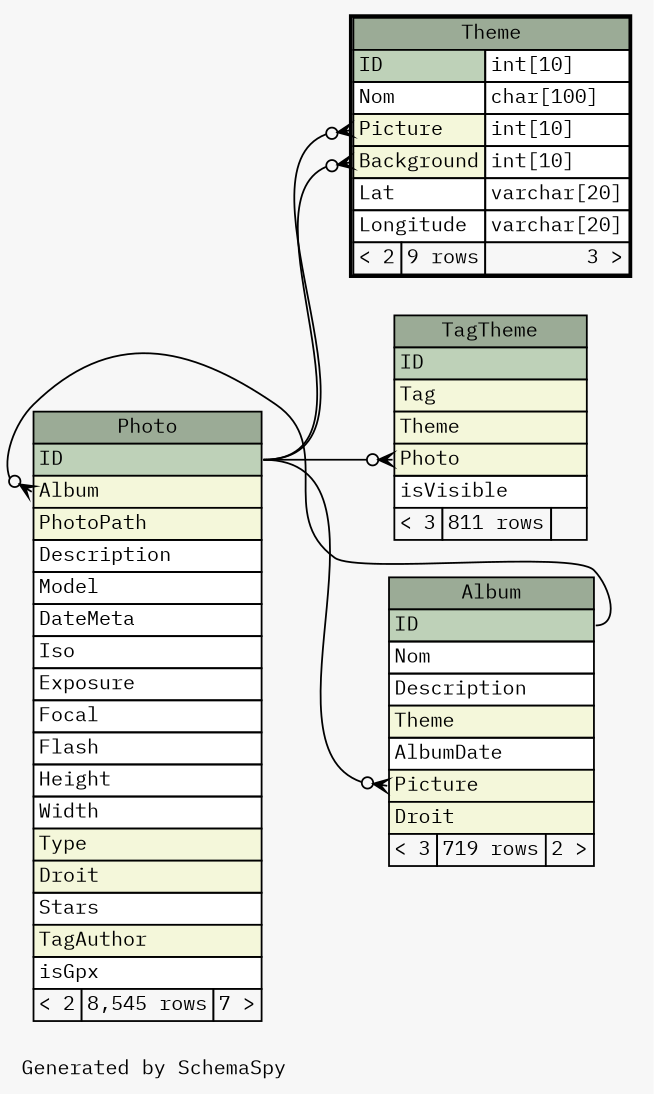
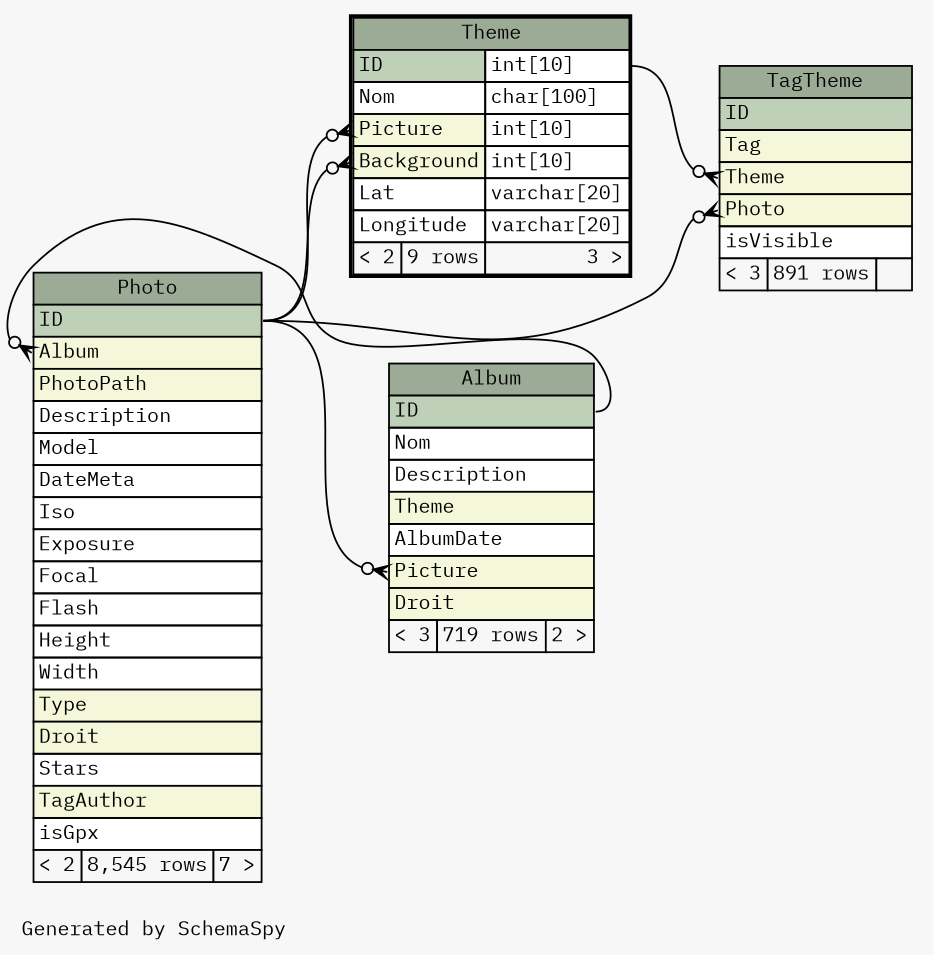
edge "Theme" -> "TagTheme": added
node "TagTheme": text "811 rows" -> "891 rows"
